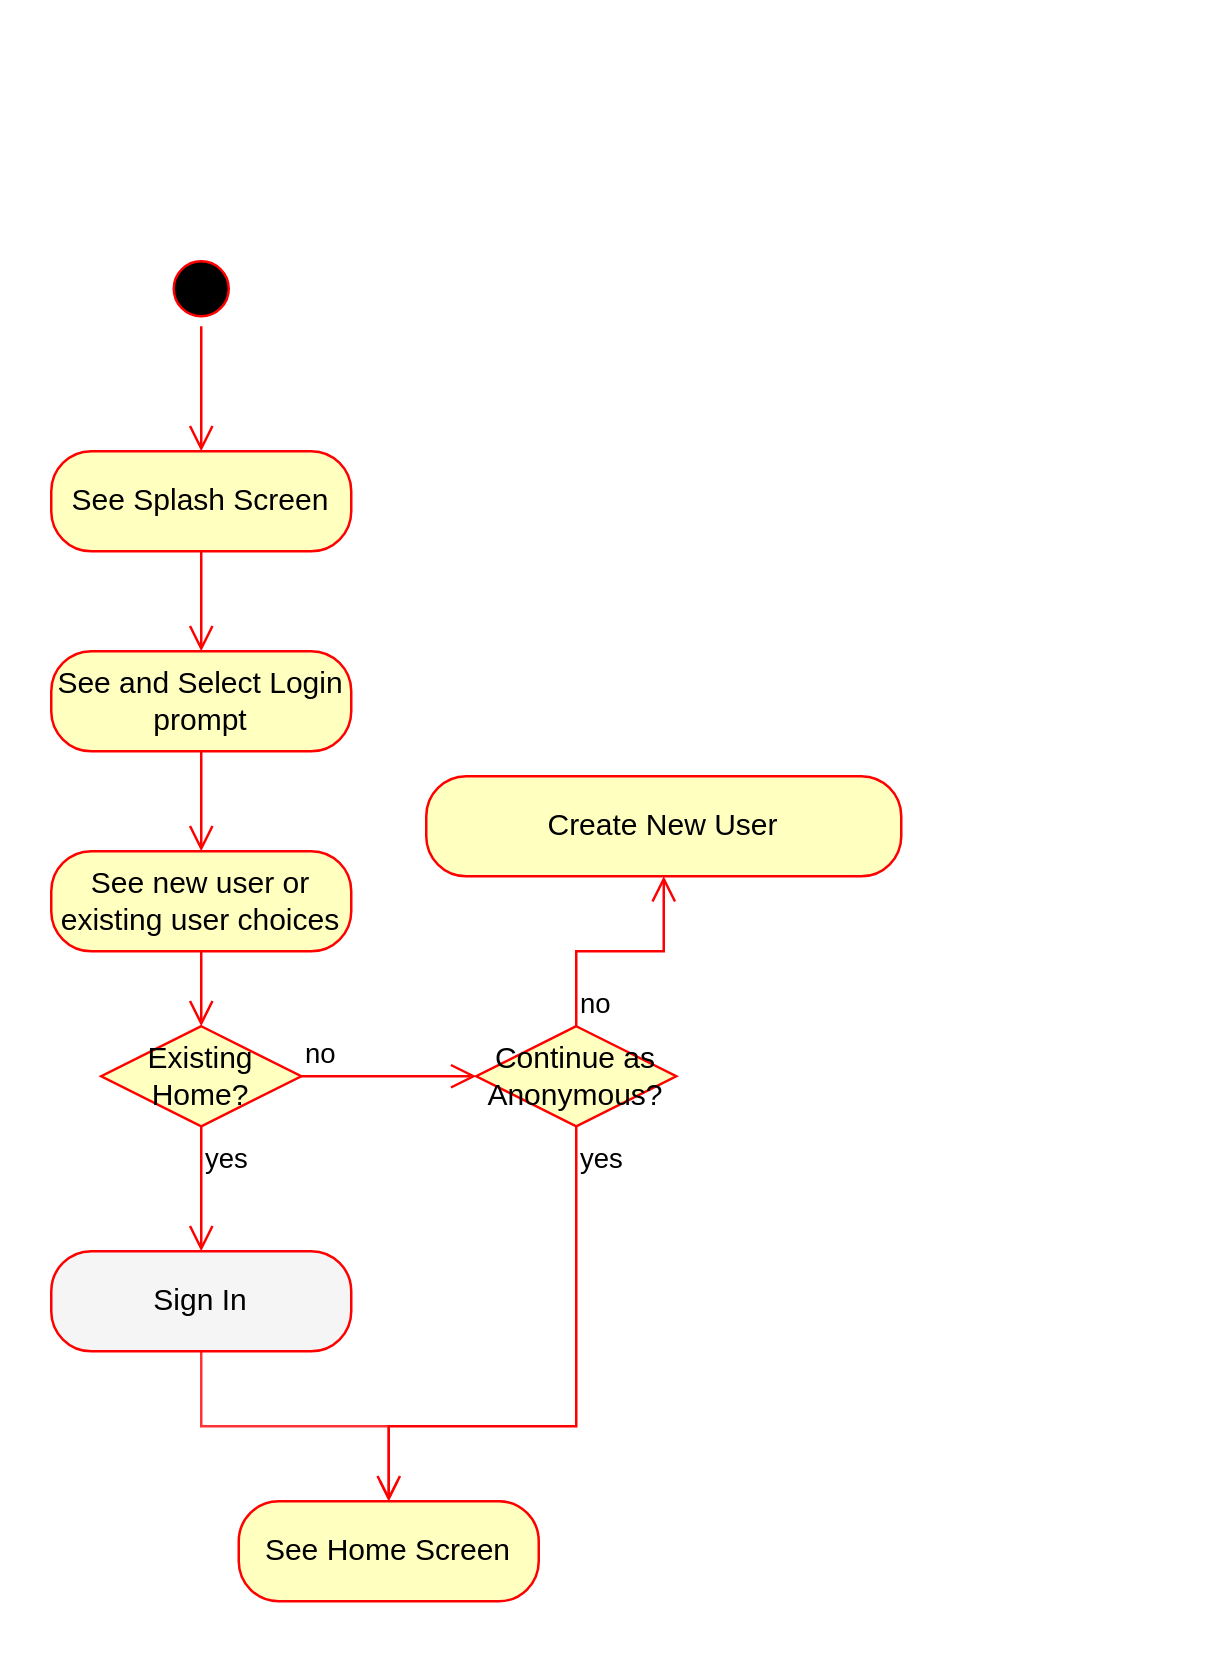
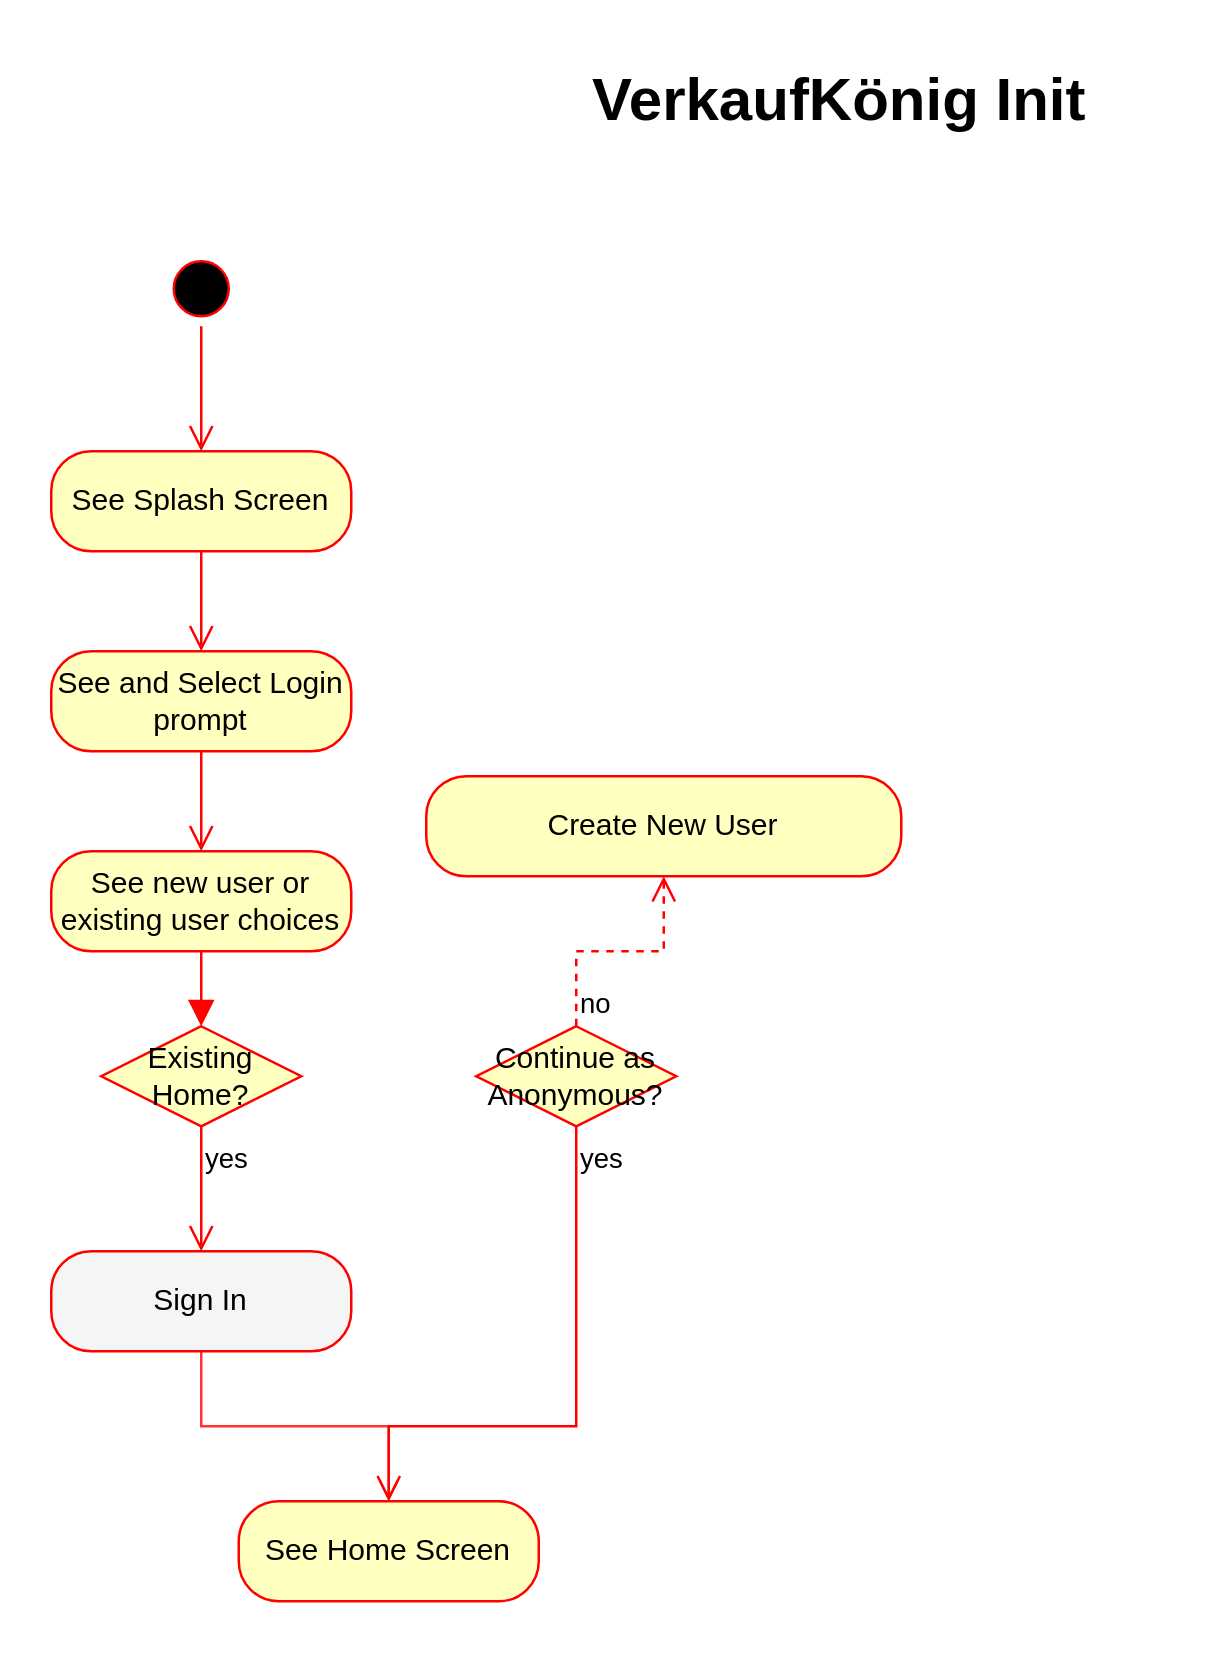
node "VerkaufKönig Init": added
edge "Continue as Anonymous?" -> "Create New User": style solid -> dashed
edge "See new user or existing user choices" -> "Existing Home?": arrowhead open -> block
edge "Existing Home?" -> "Continue as Anonymous?": removed, label "no"
